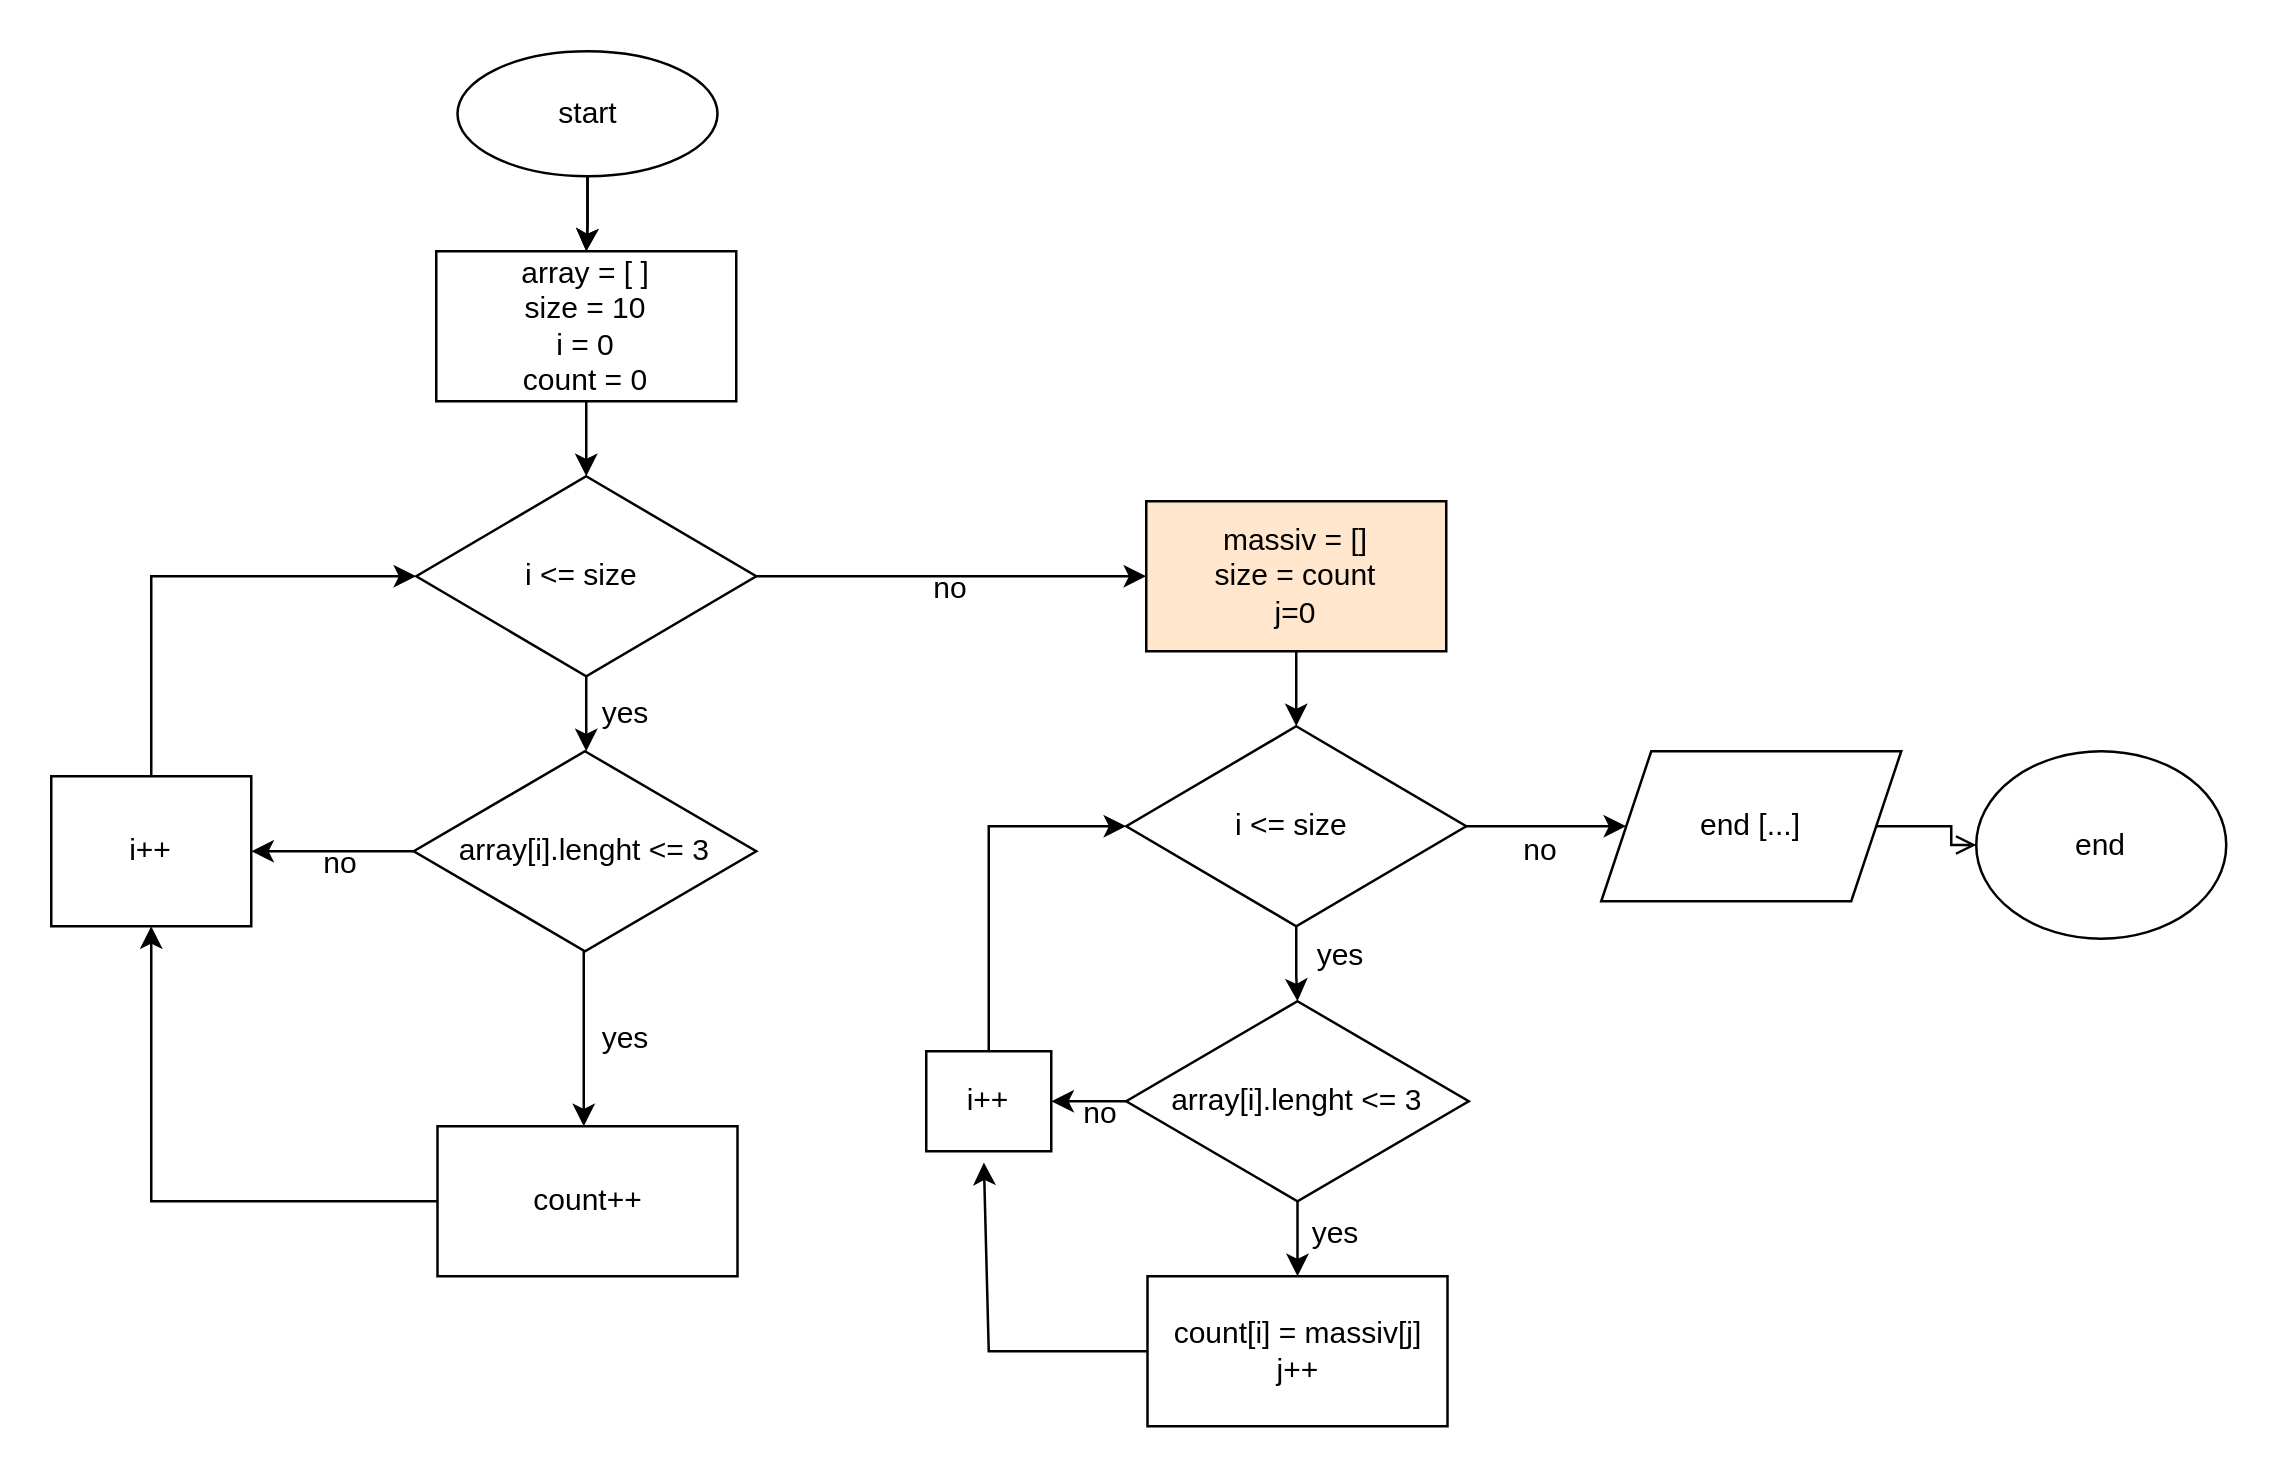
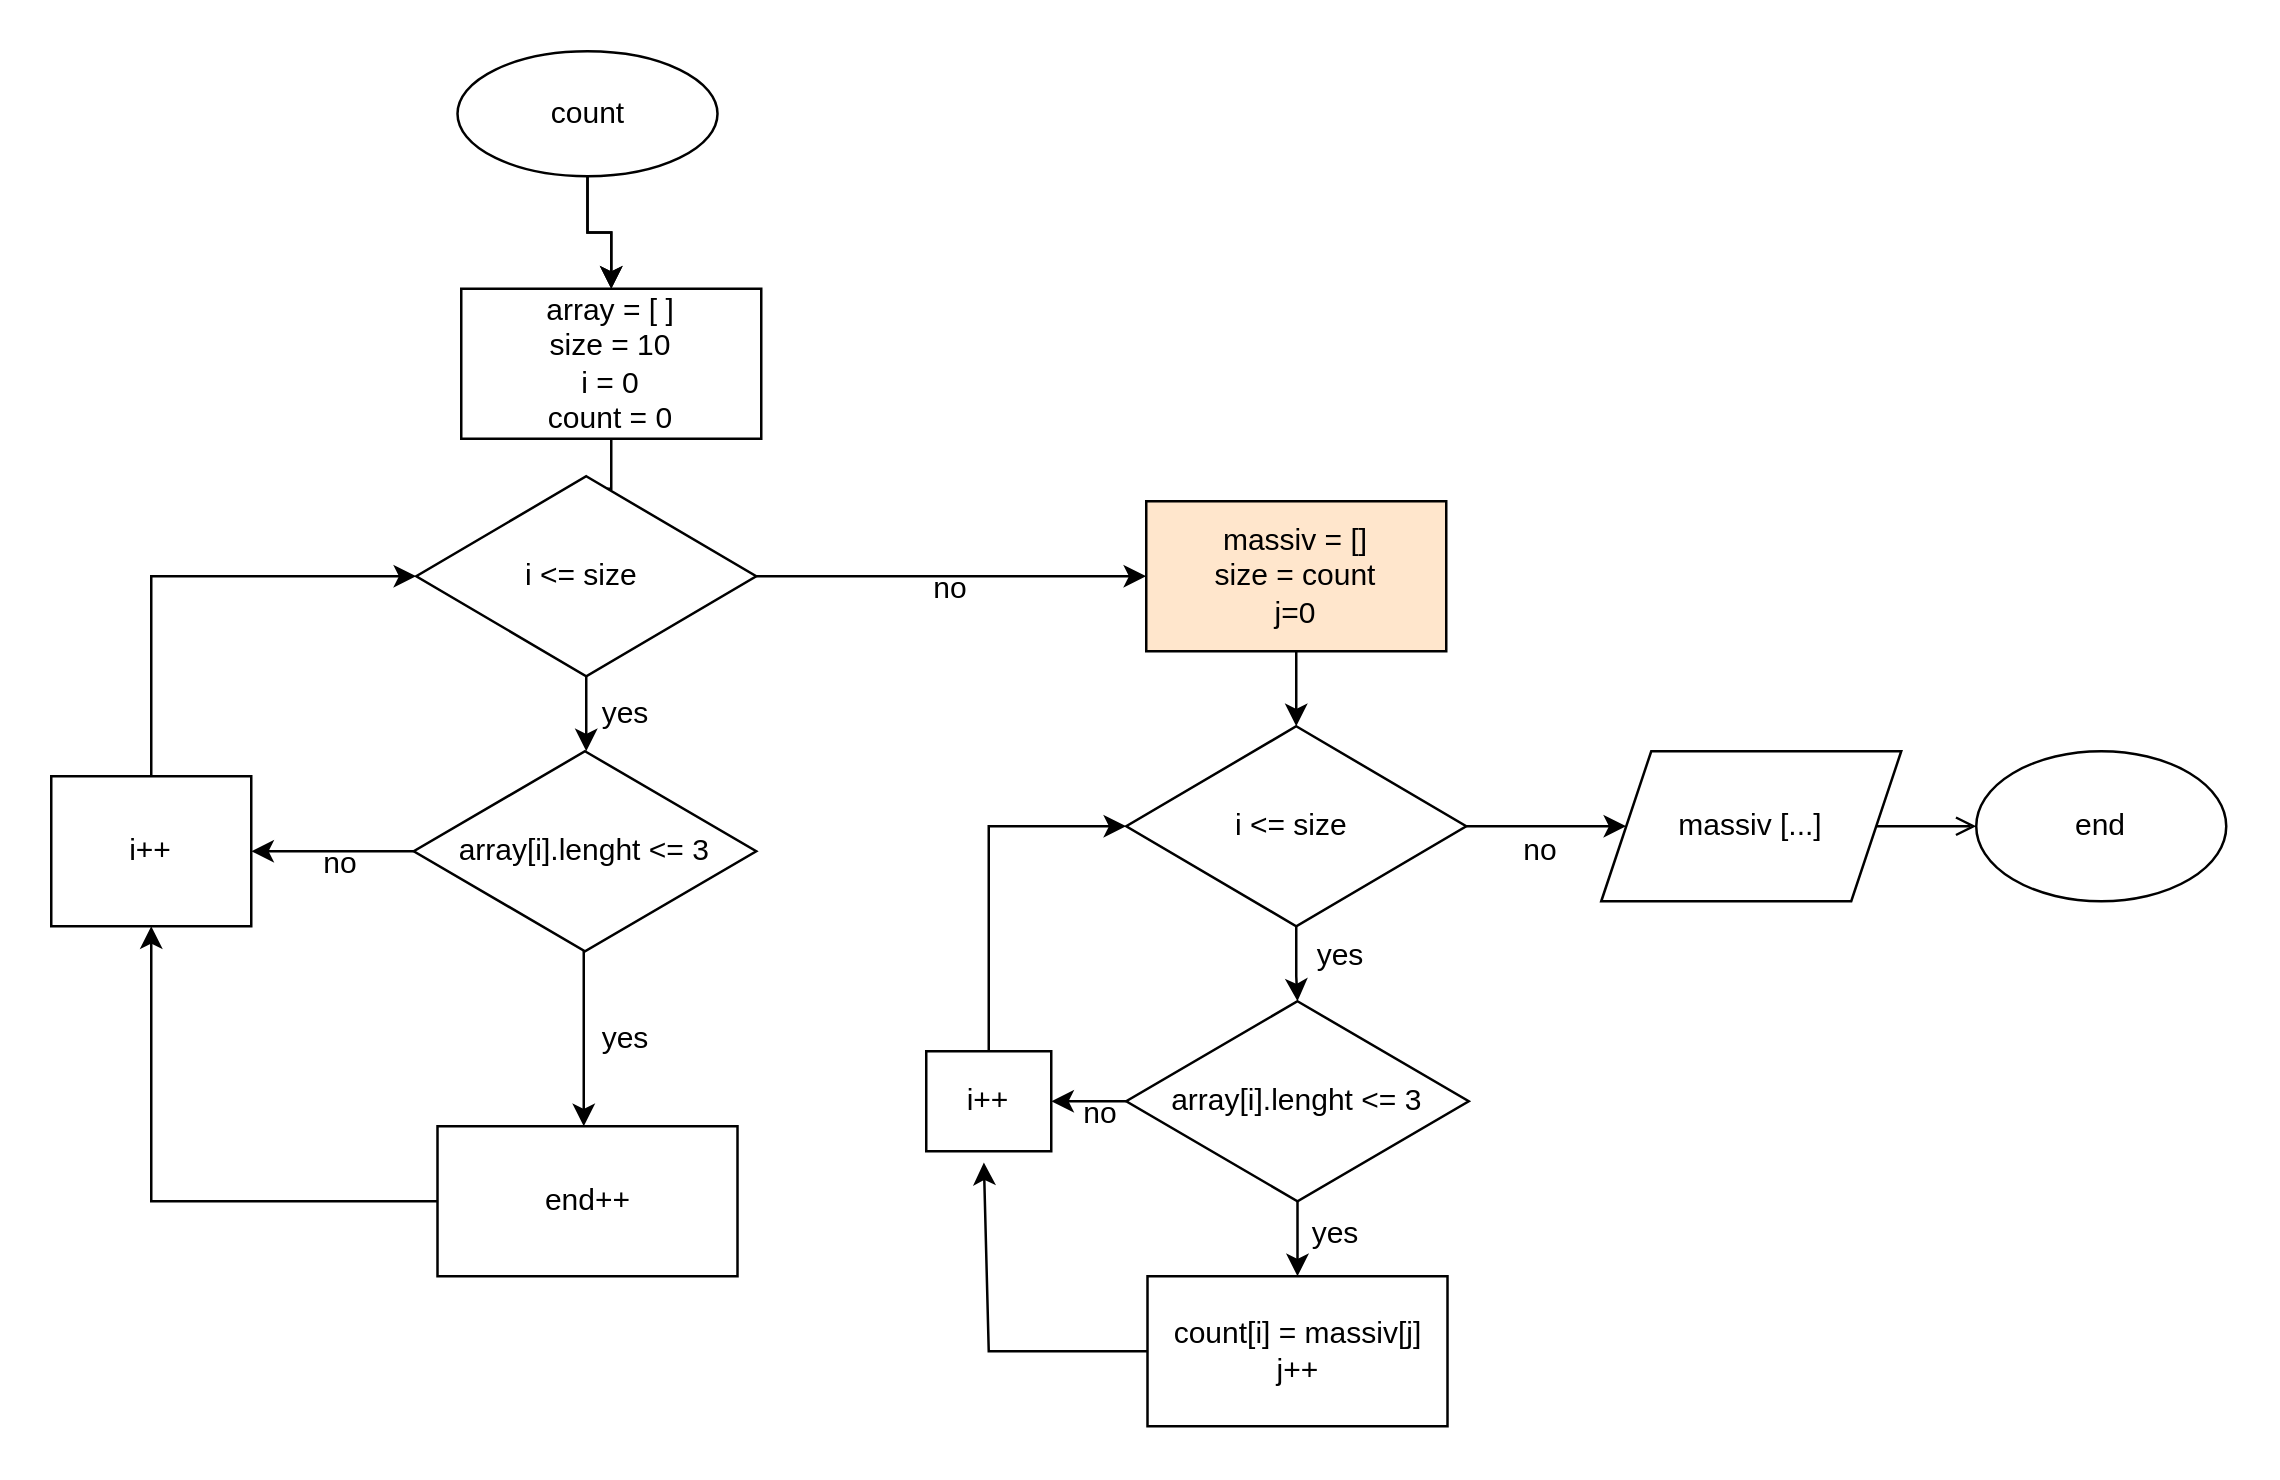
node "start": label "start" -> "count"
node "array = [ ] size = 10 i = 0 count = 0": moved (586, 326) -> (611, 364)
node "end [...]": label "end [...]" -> "massiv [...]"
node "end": size 250x188 -> 250x150
node "count++": label "count++" -> "end++"
